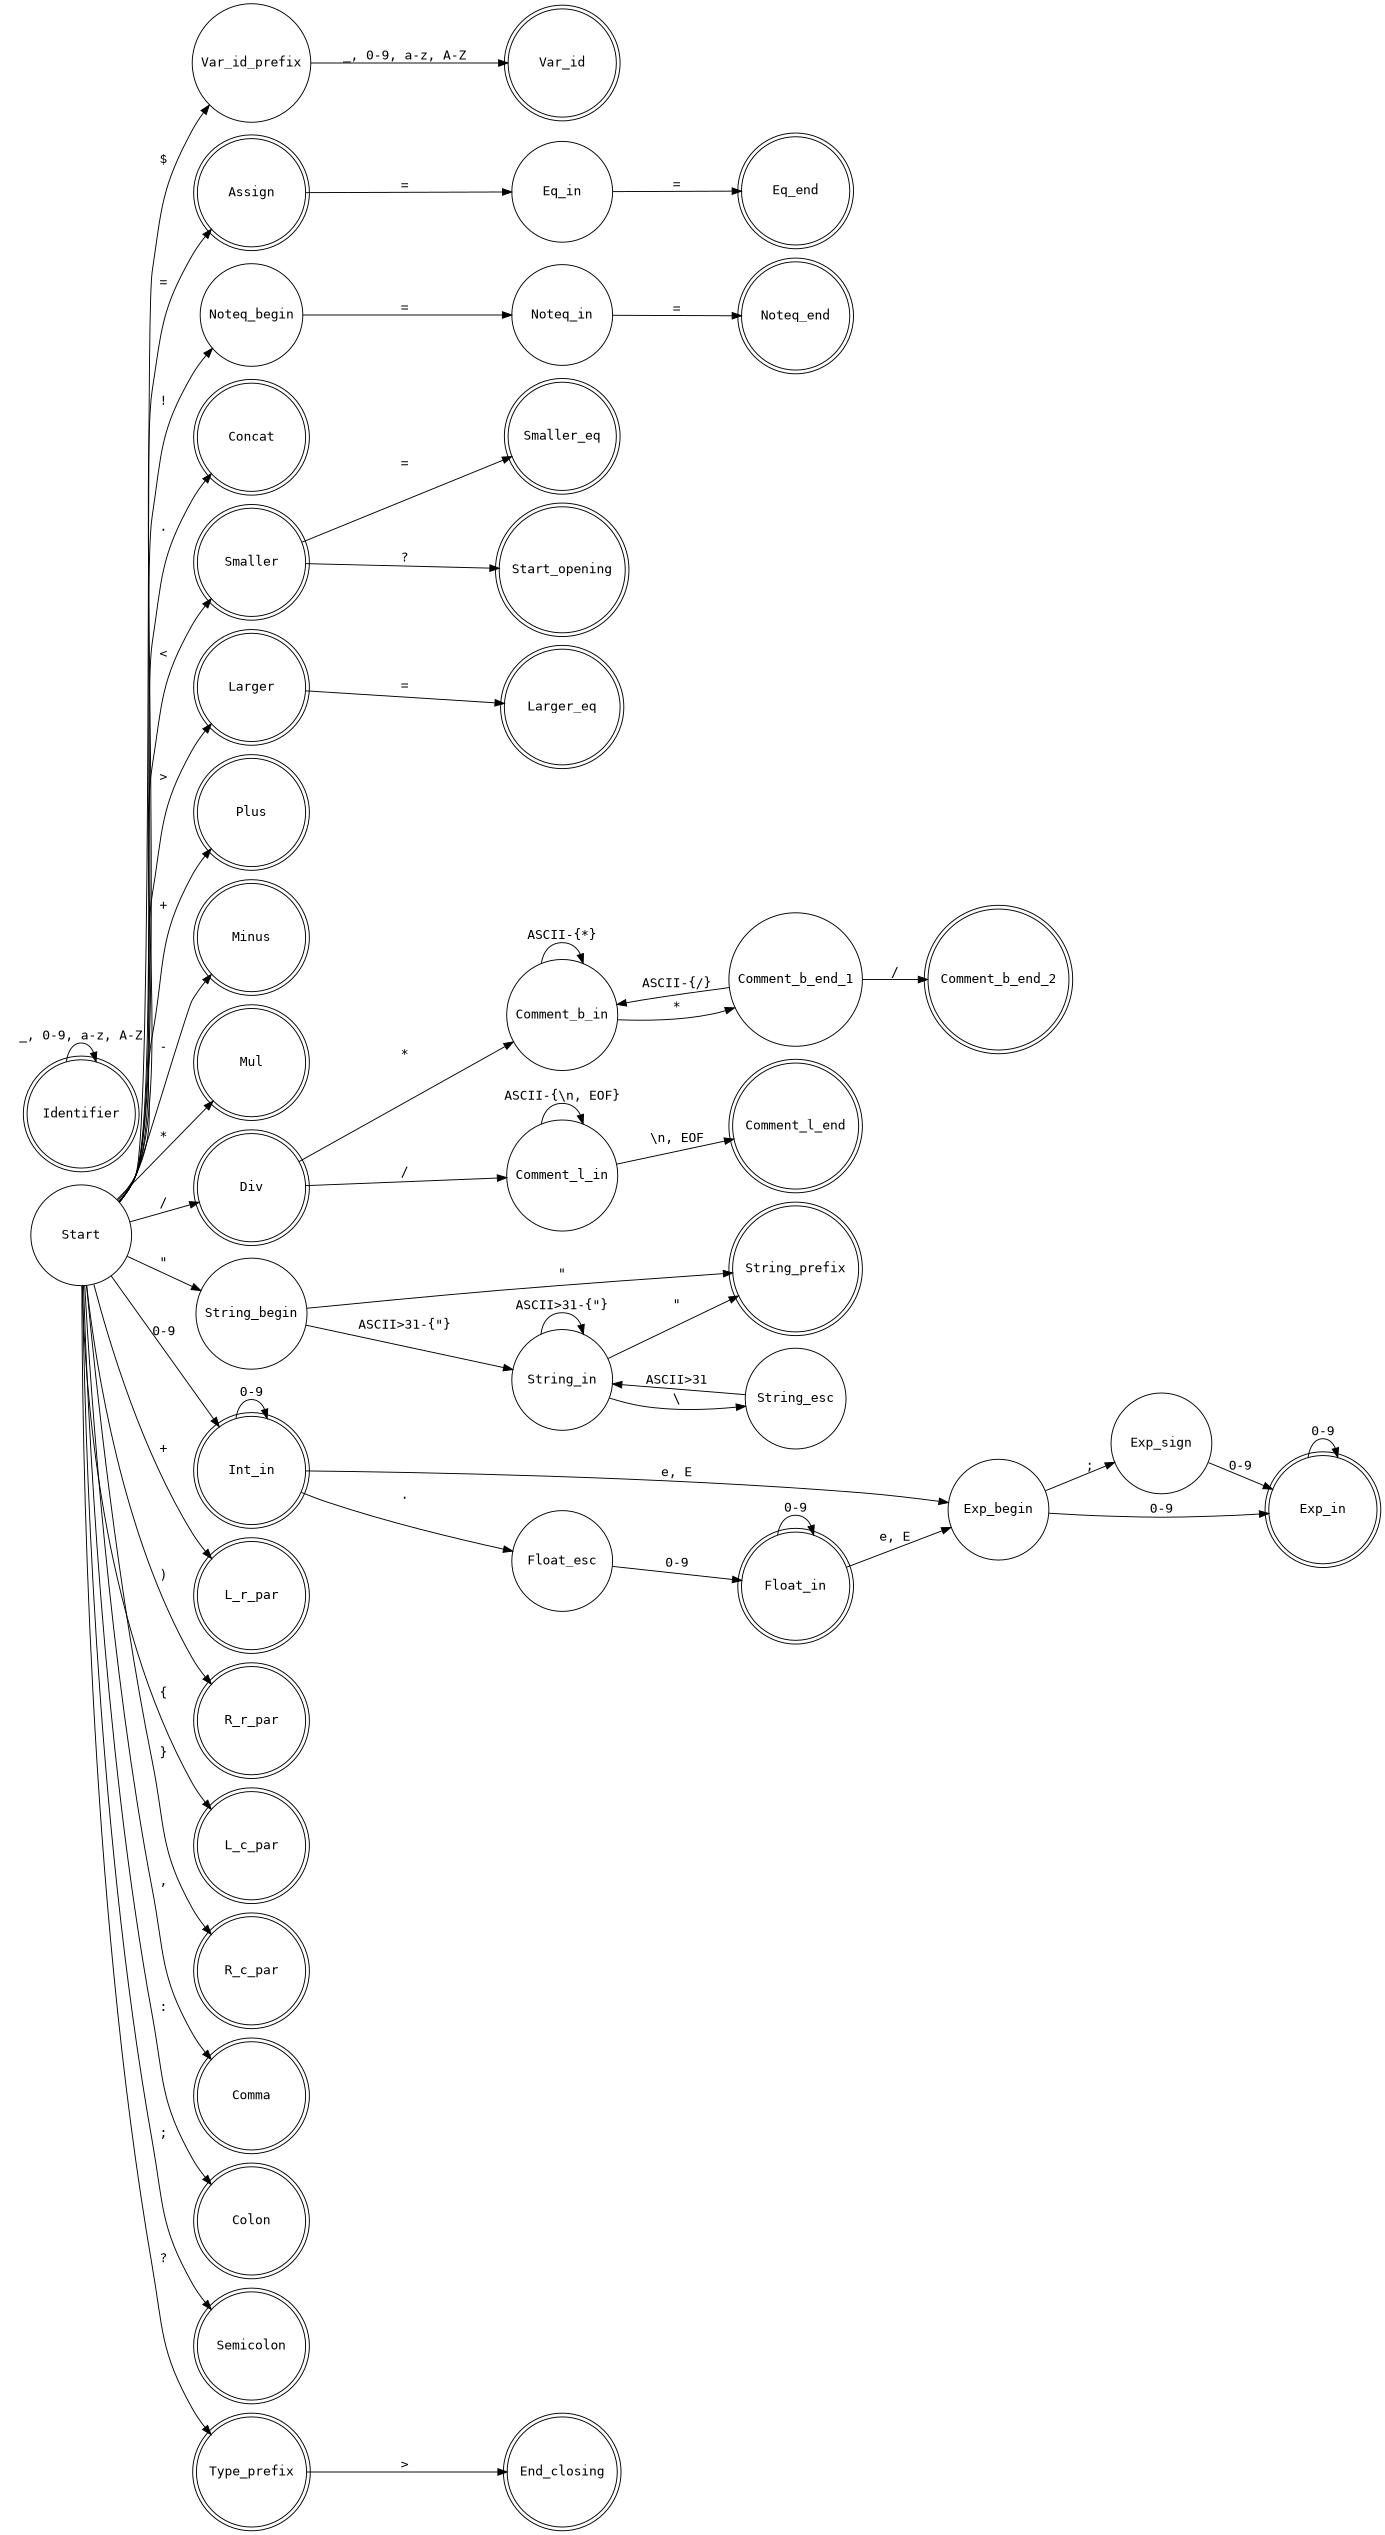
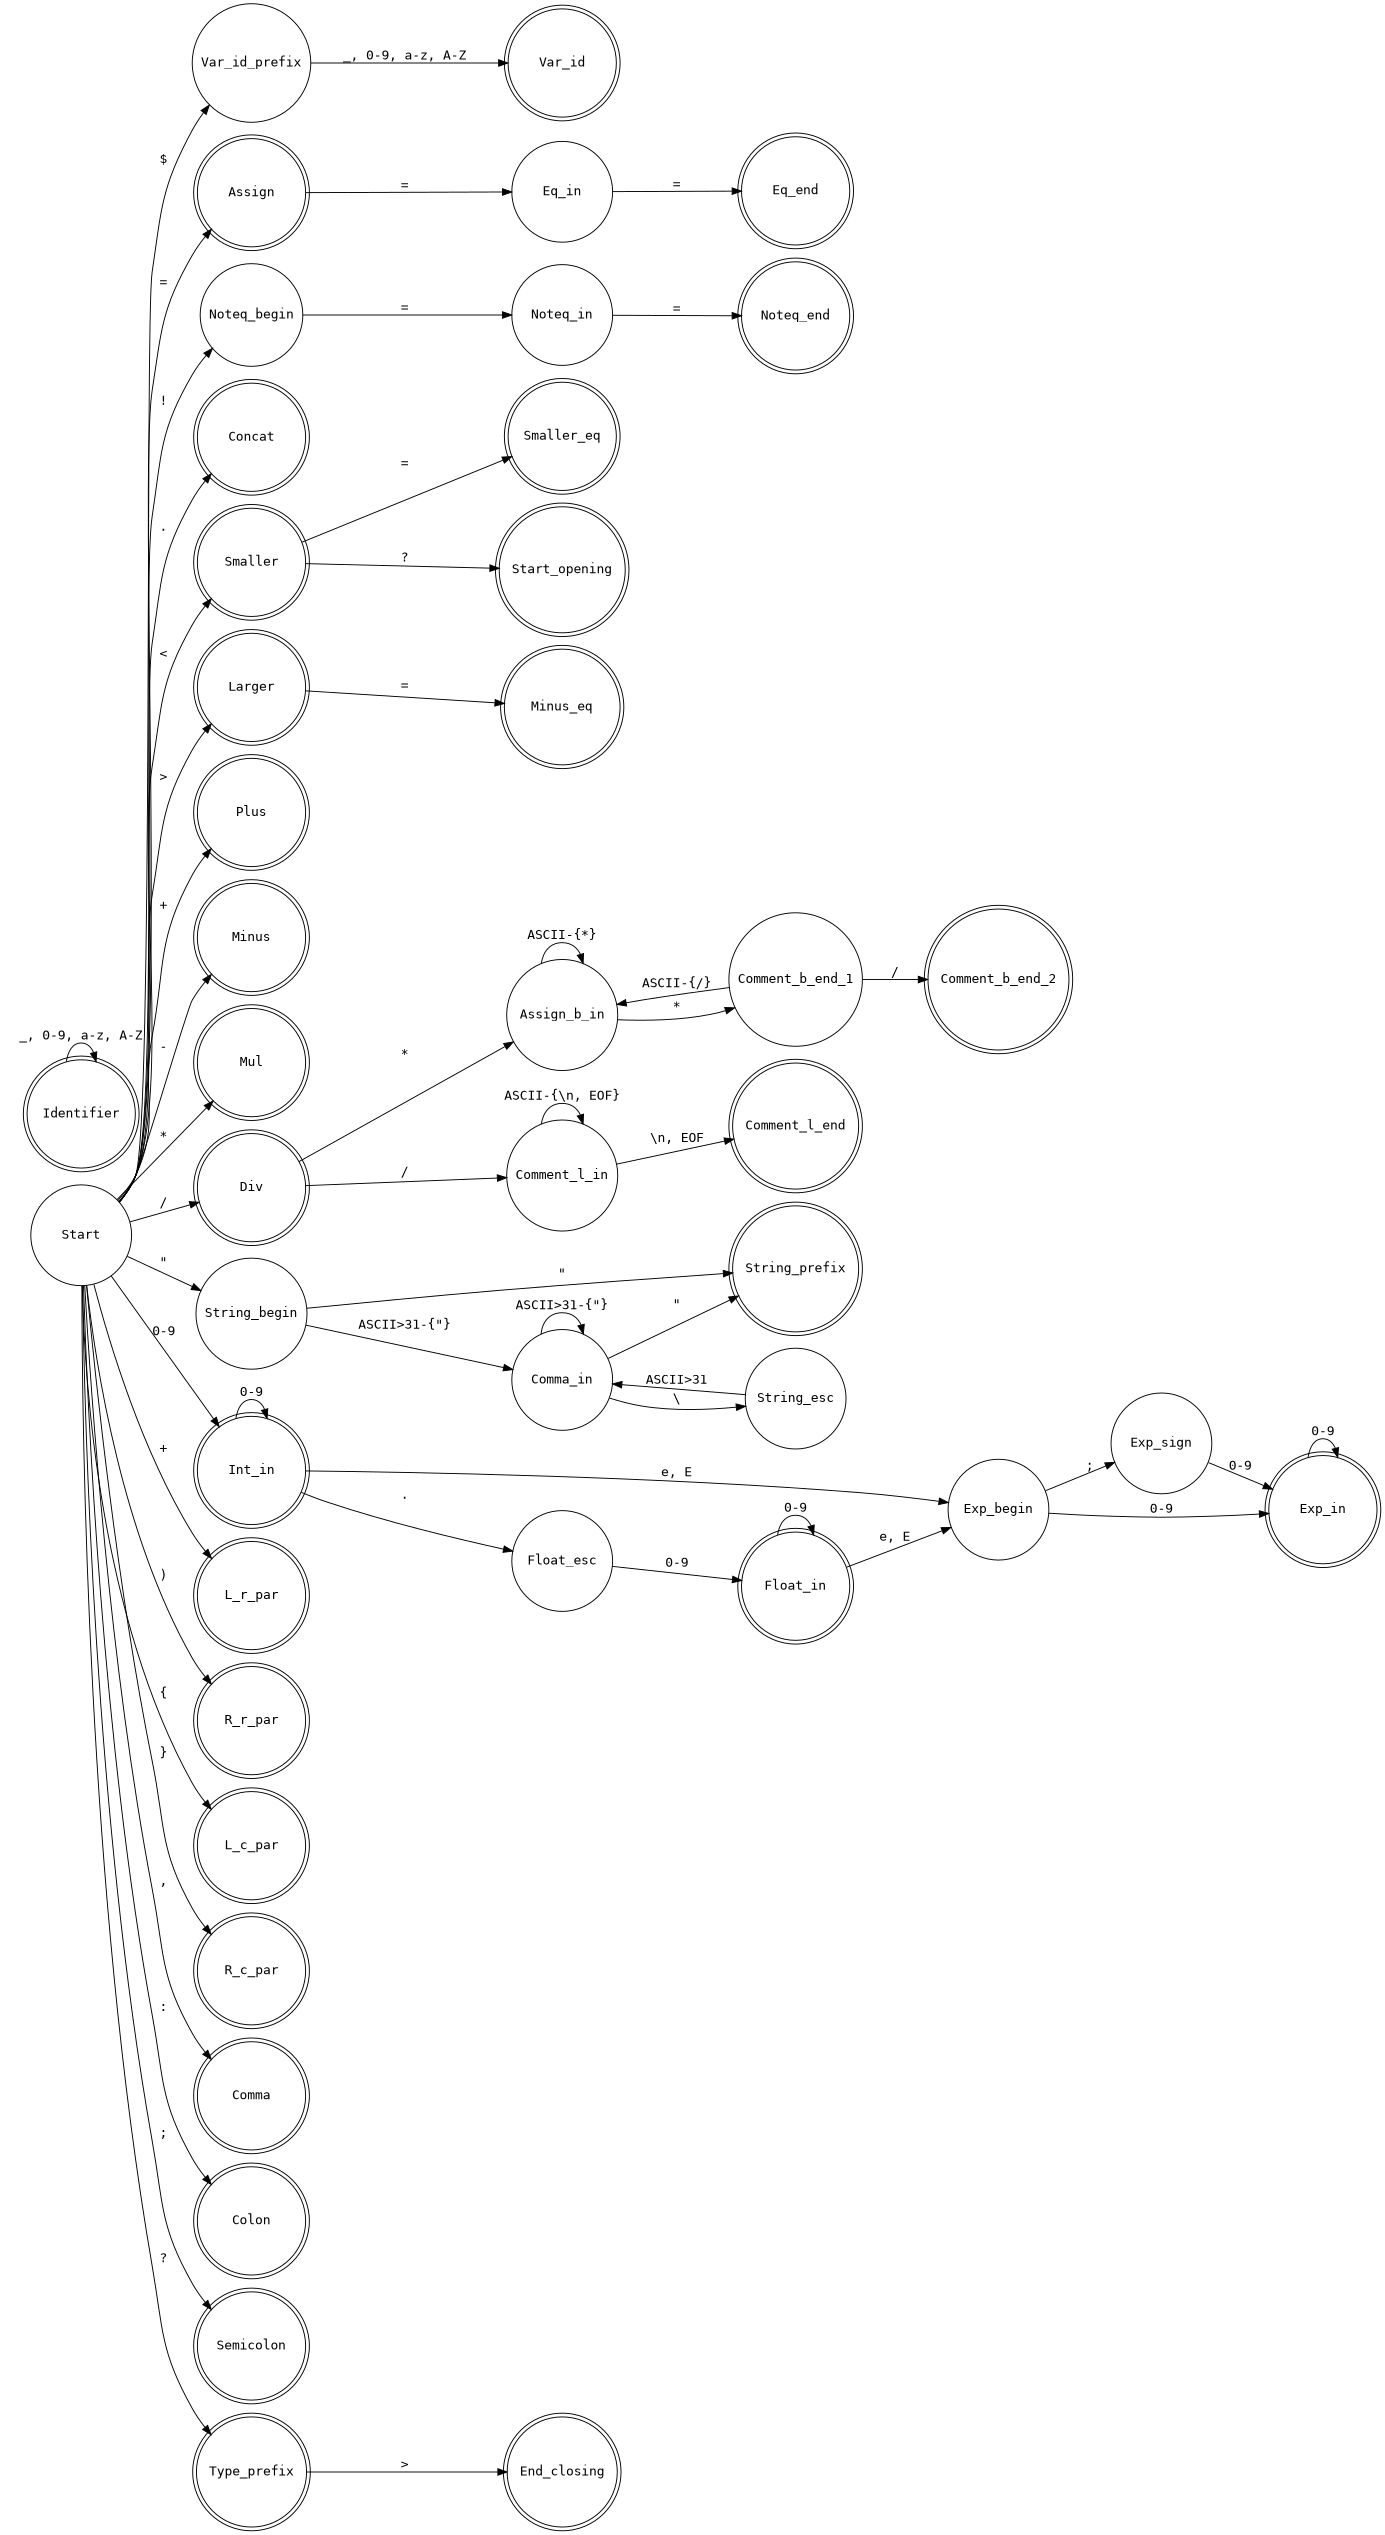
node "Larger_eq": label "Larger_eq" -> "Minus_eq"
node "Comment_b_in": label "Comment_b_in" -> "Assign_b_in"
node "String_in": label "String_in" -> "Comma_in"
